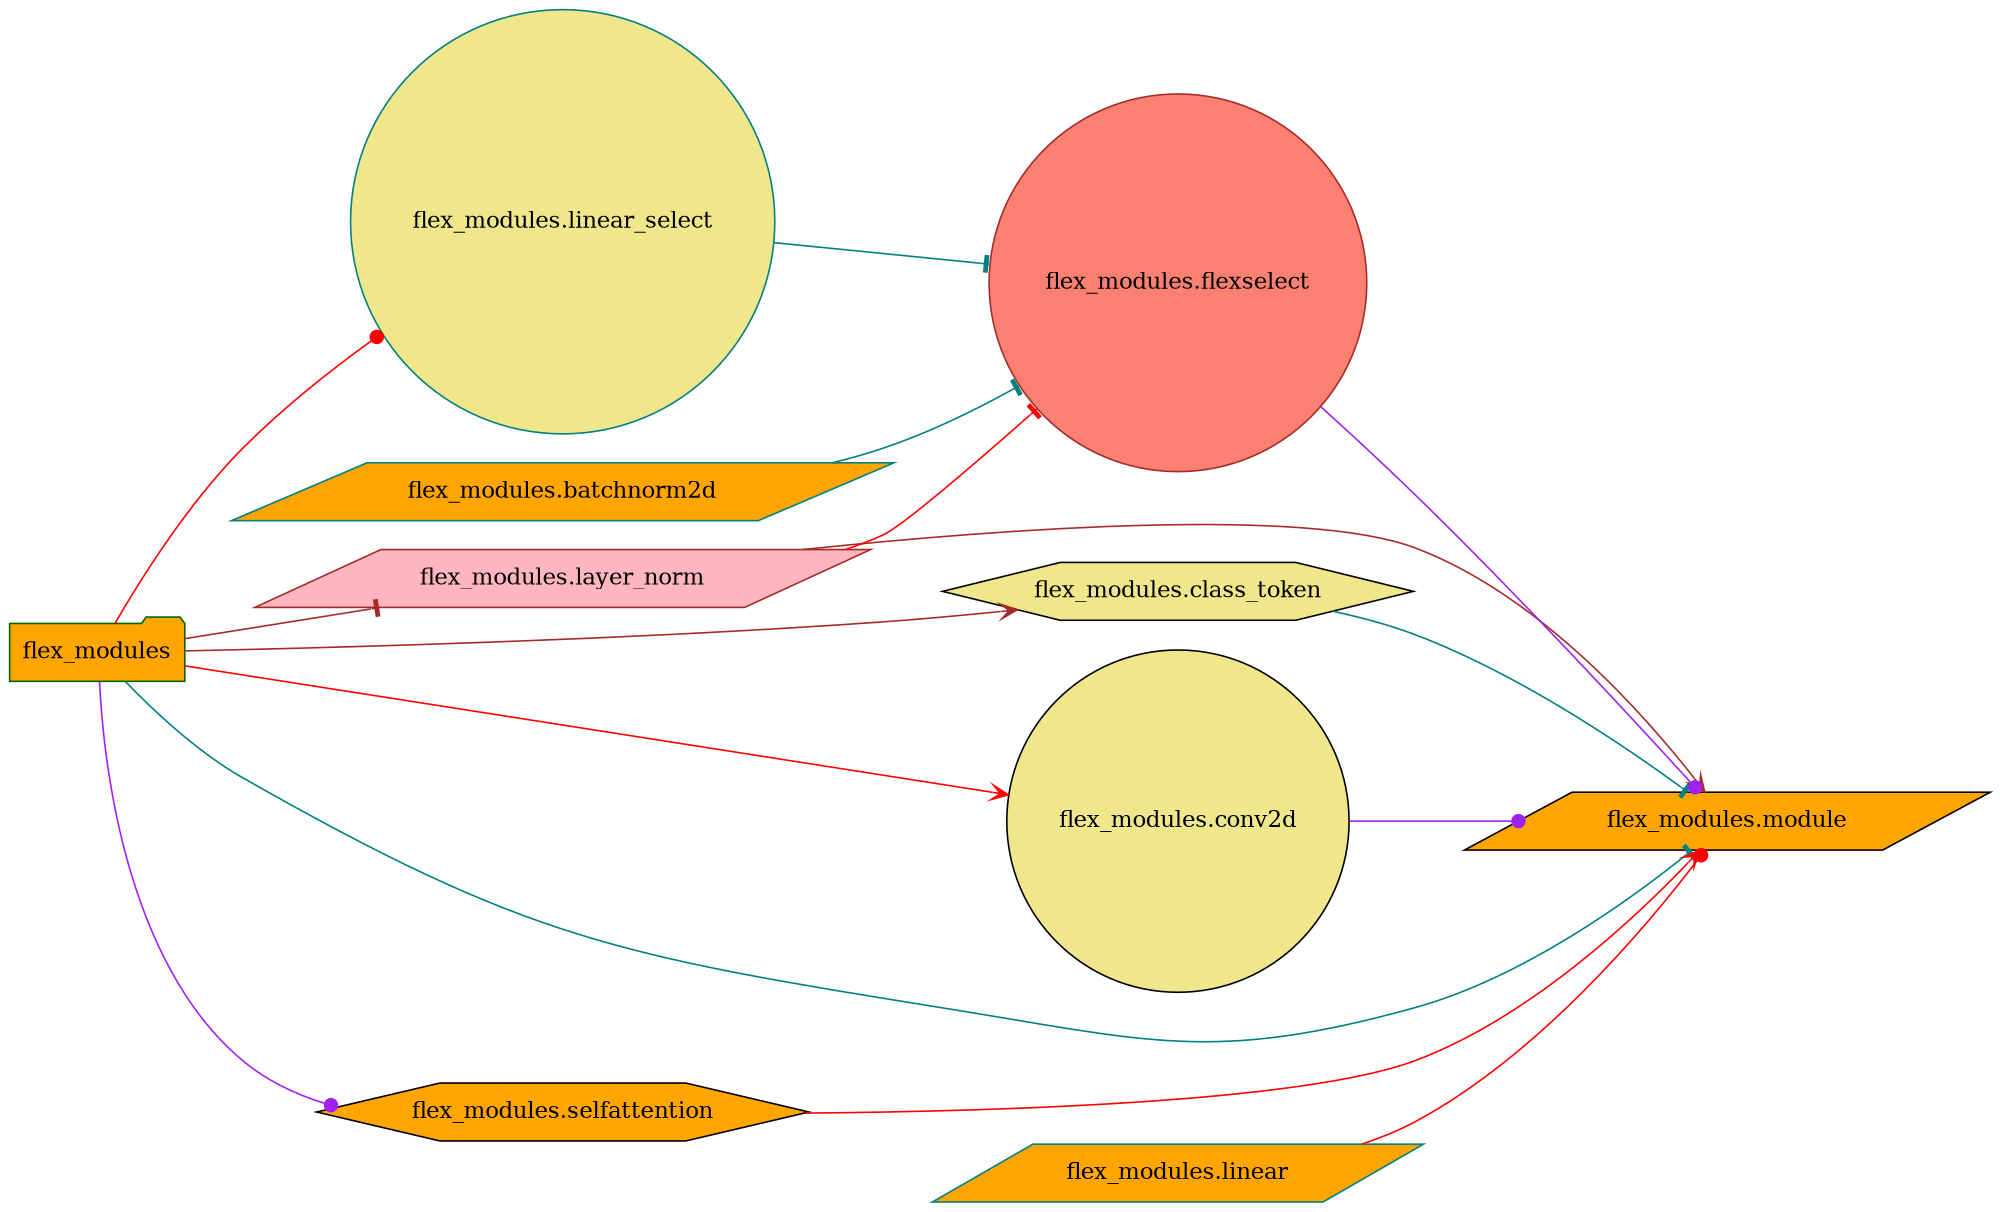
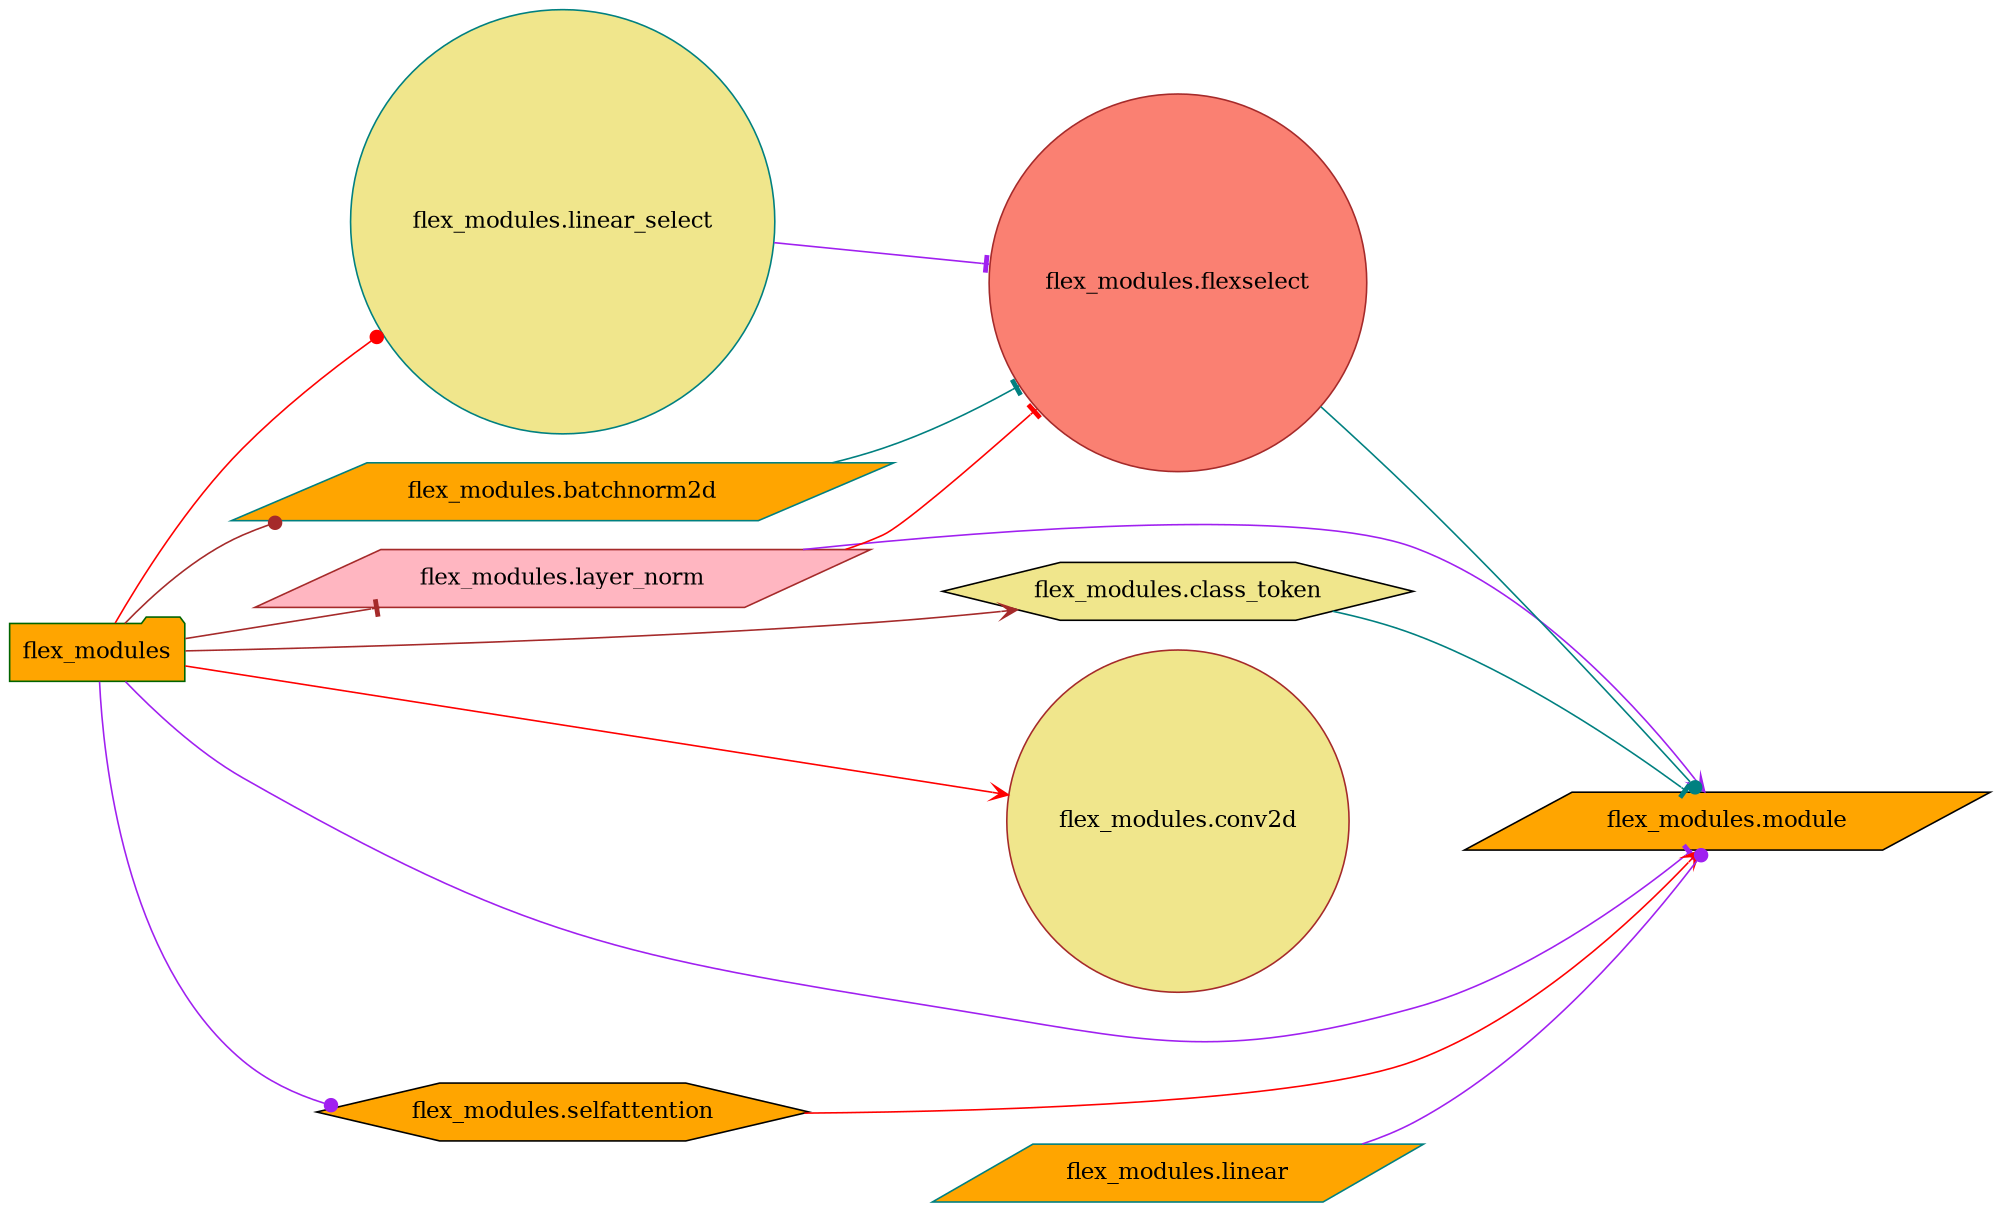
edge "flex_modules.linear_select" -> "flex_modules.flexselect": color teal -> purple
edge "flex_modules.layer_norm" -> "flex_modules.module": color brown -> purple
edge "flex_modules" -> "flex_modules.batchnorm2d": added
edge "flex_modules.flexselect" -> "flex_modules.module": color purple -> teal
node "flex_modules.conv2d": color black -> brown
edge "flex_modules.conv2d" -> "flex_modules.module": removed
edge "flex_modules" -> "flex_modules.module": color teal -> purple
edge "flex_modules.linear" -> "flex_modules.module": color red -> purple
